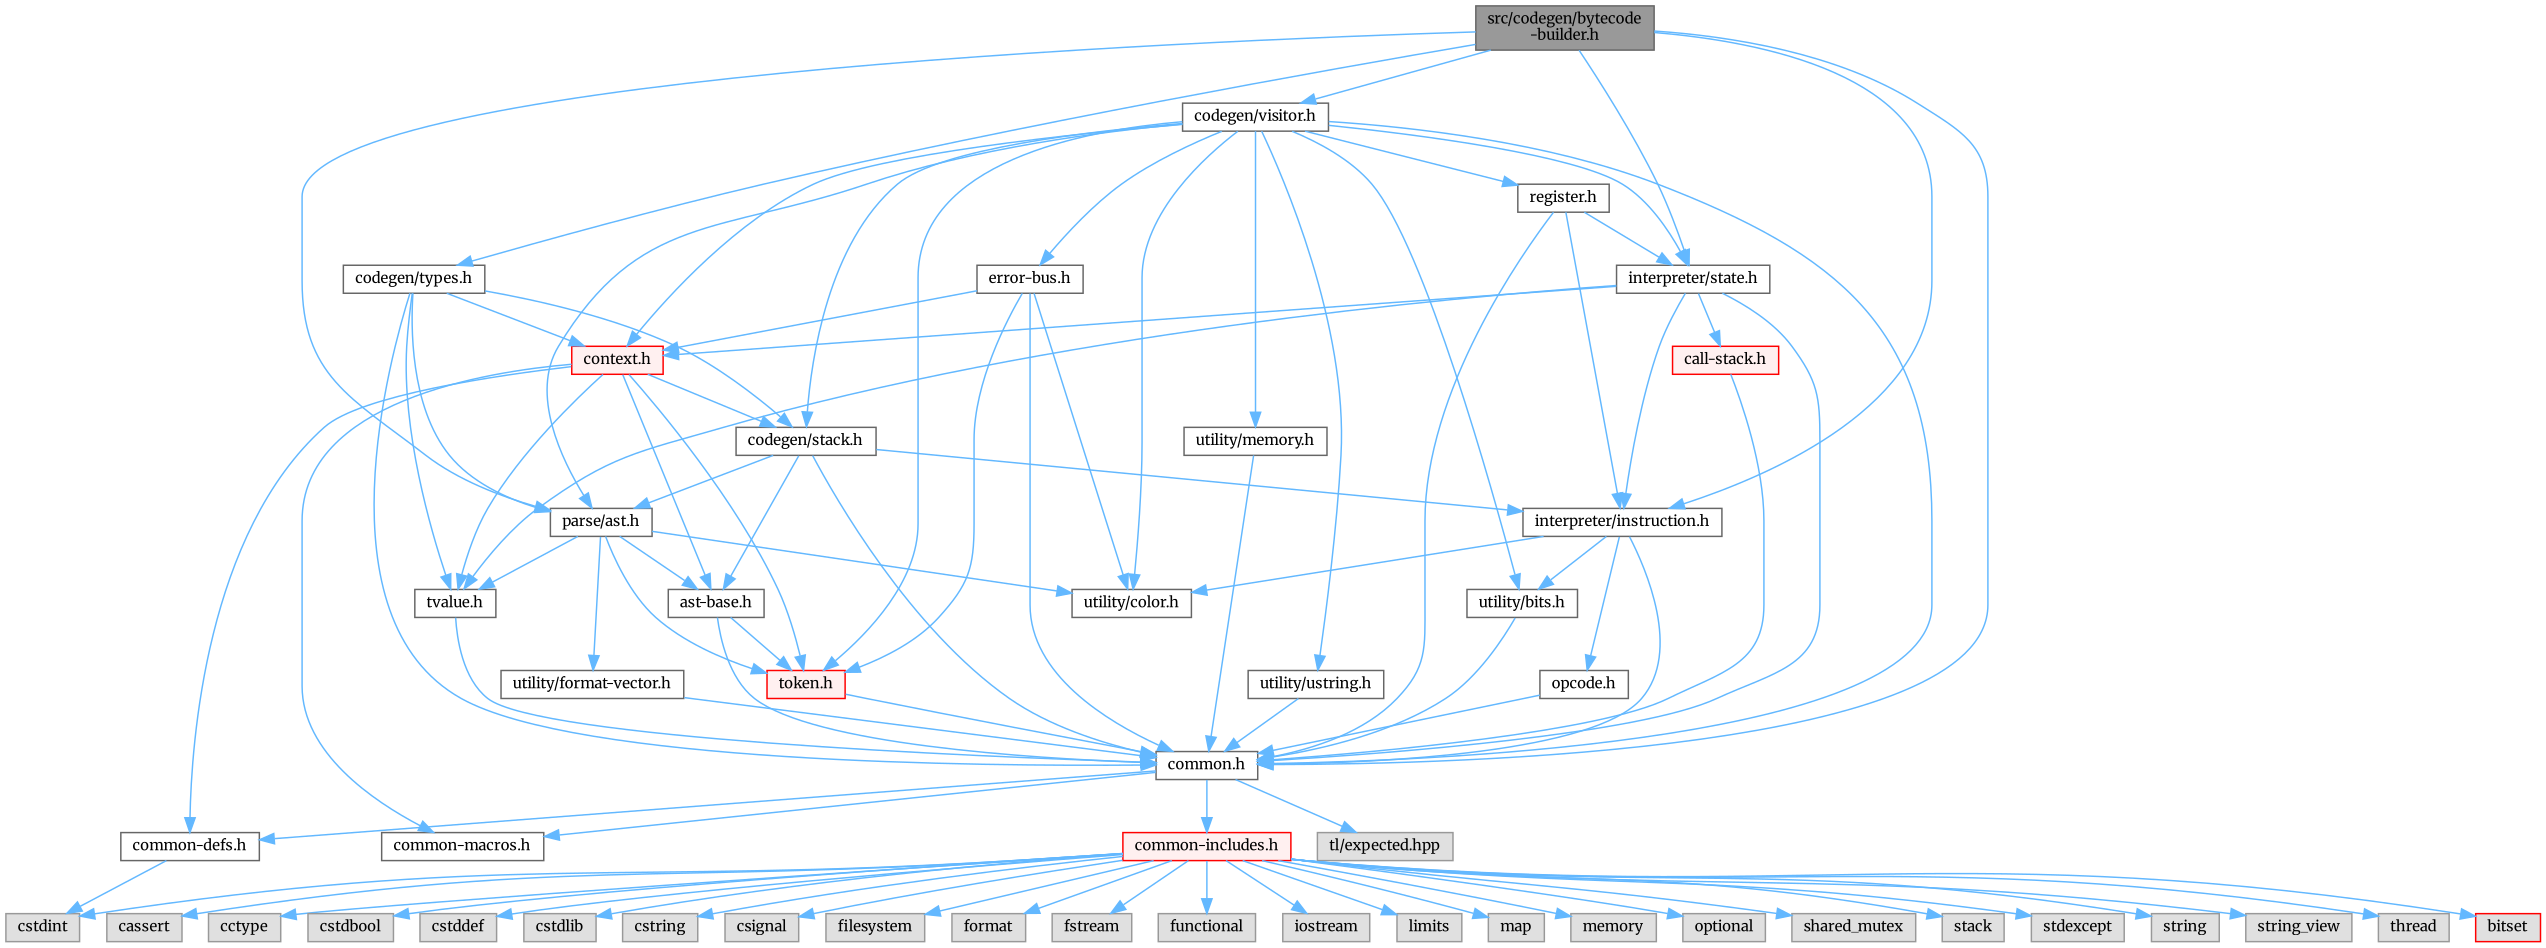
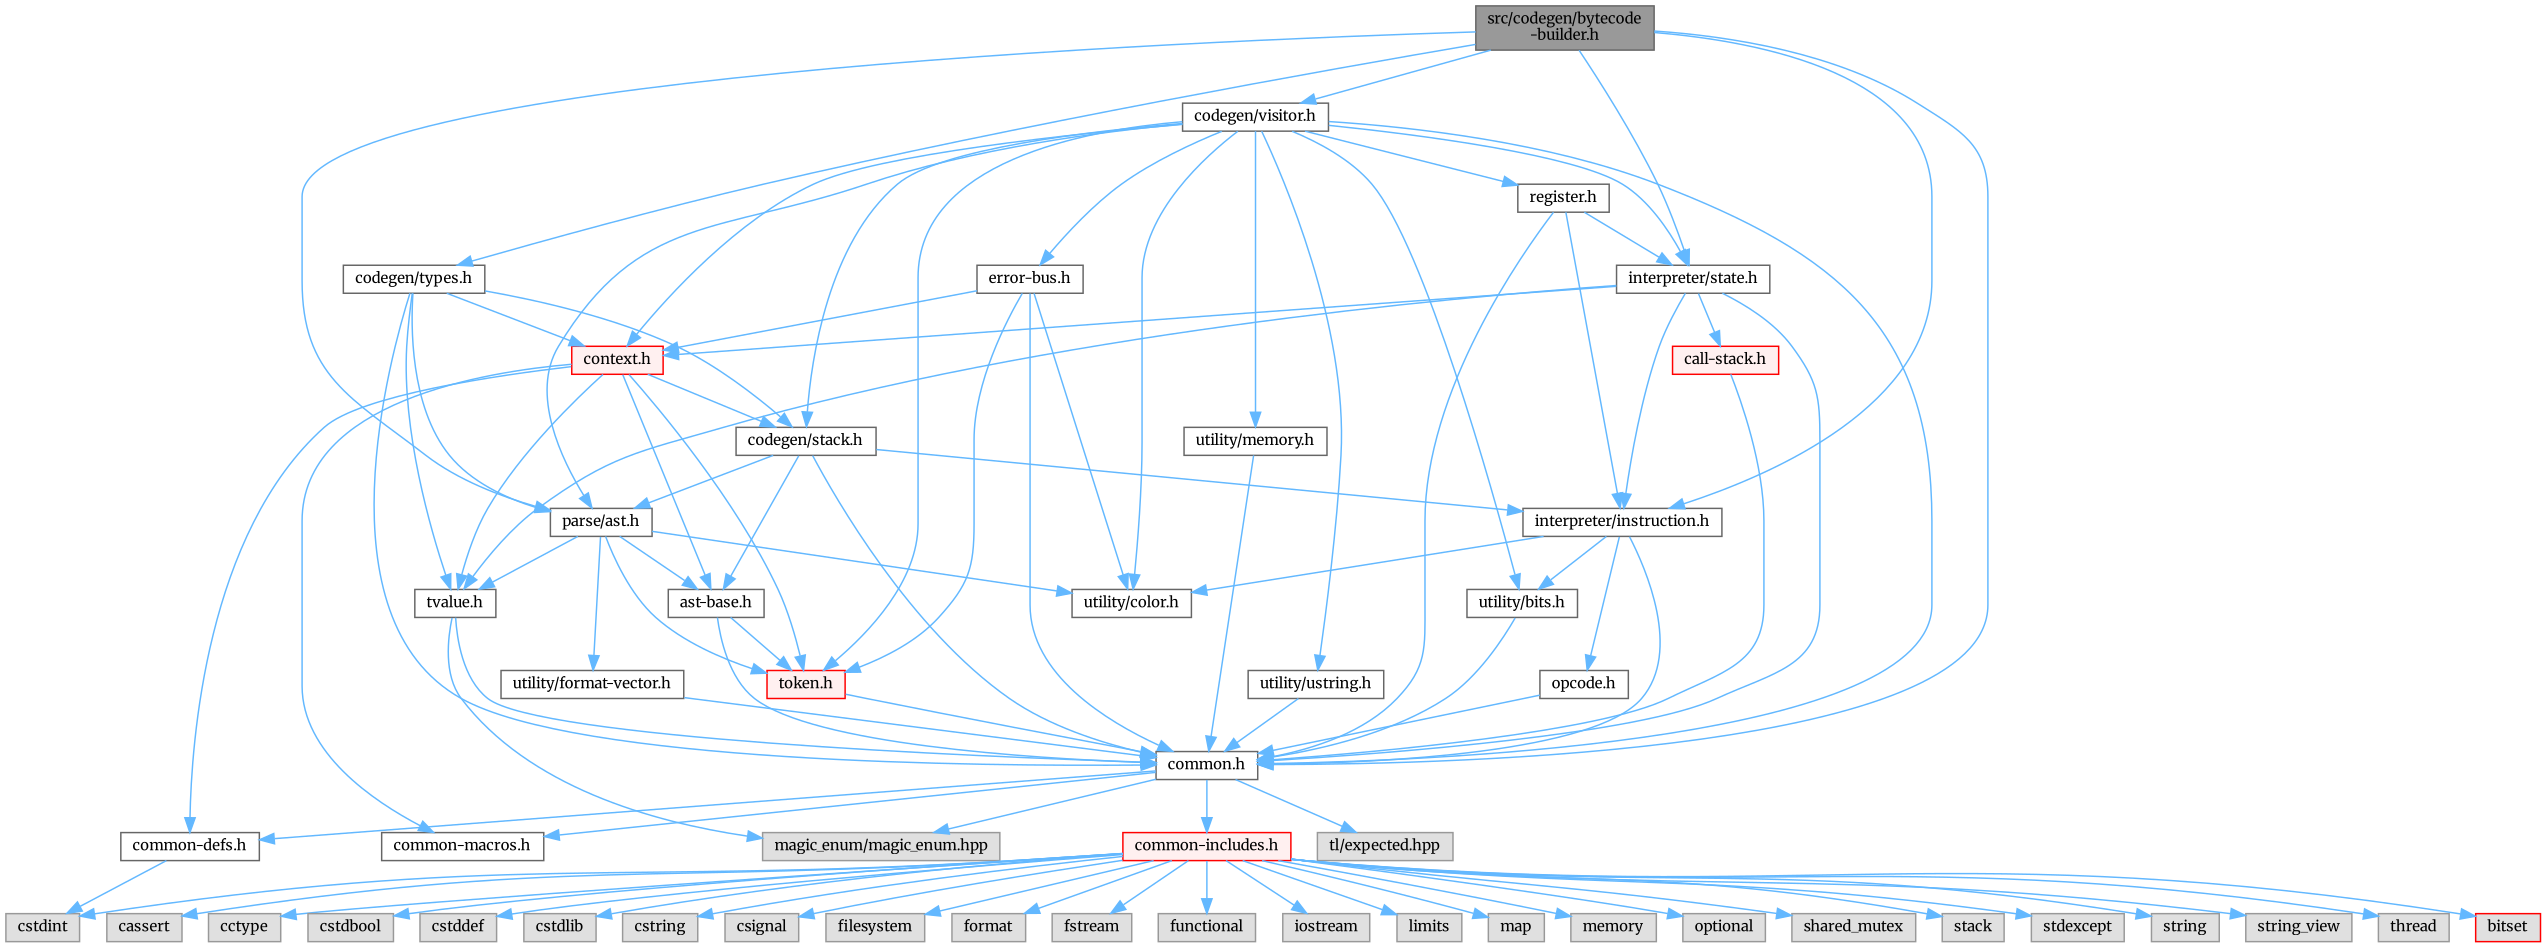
node "magic_enum/magic_enum.hpp": added
